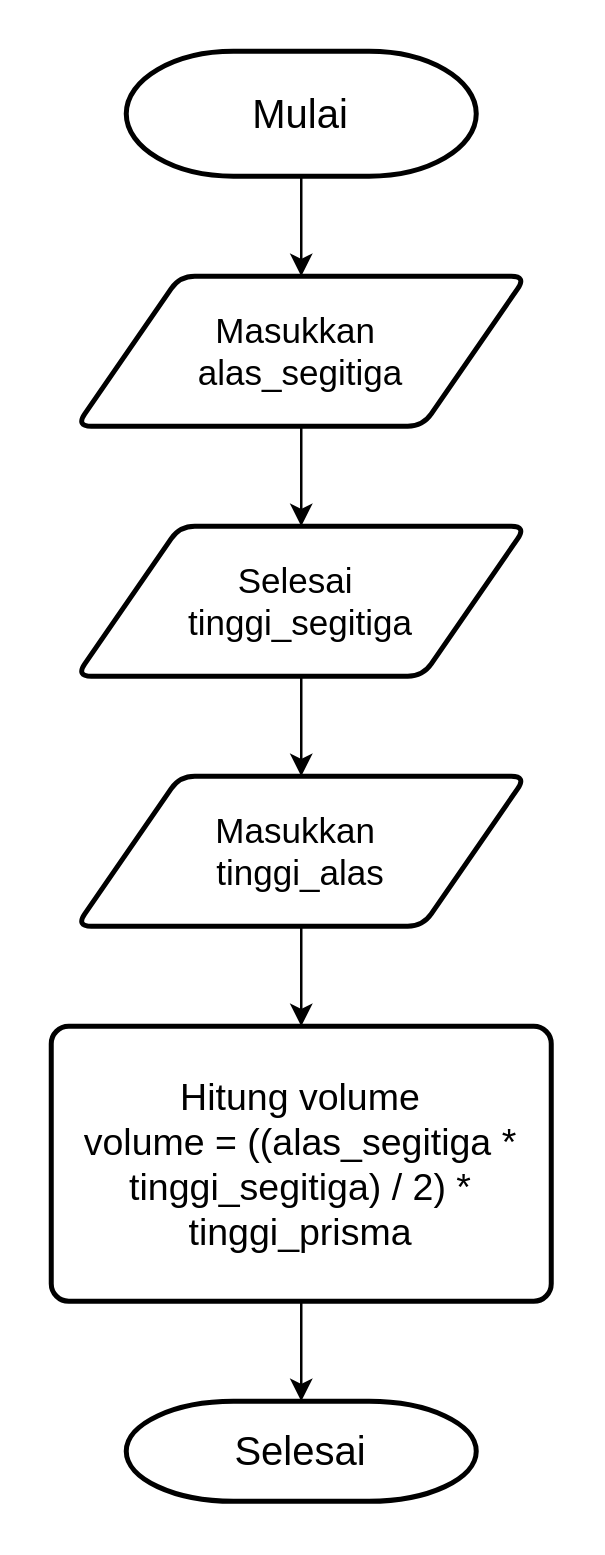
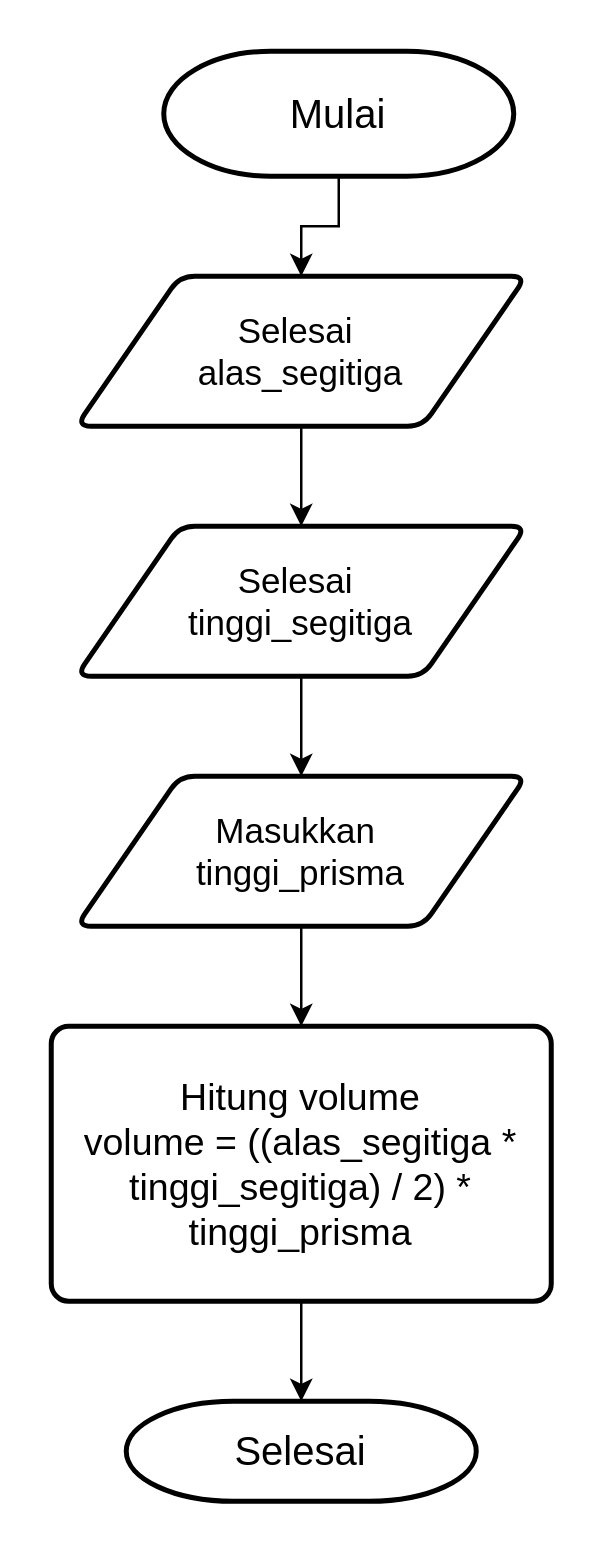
node "Mulai": moved (301, 114) -> (339, 114)
node "Masukkan alas_segitiga": label "Masukkan alas_segitiga" -> "Selesai alas_segitiga"
node "Masukkan tinggi_alas": label "Masukkan tinggi_alas" -> "Masukkan tinggi_prisma"
